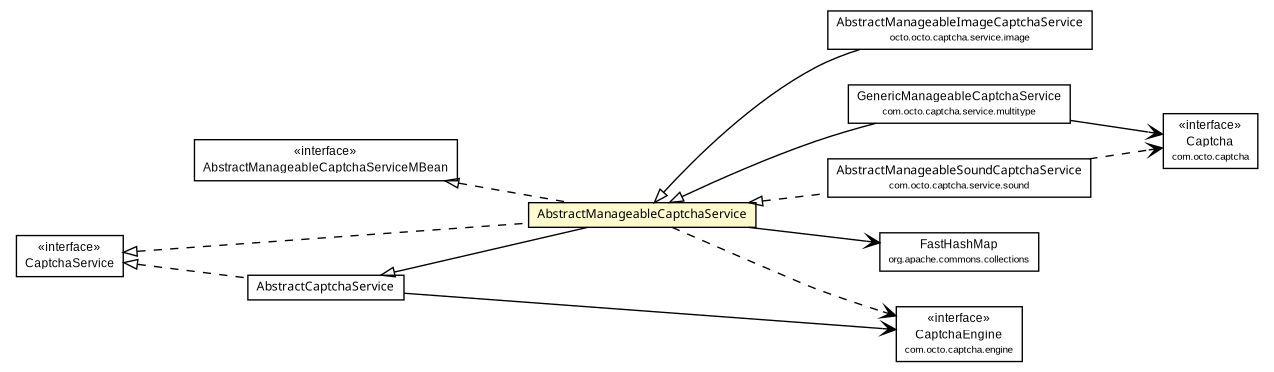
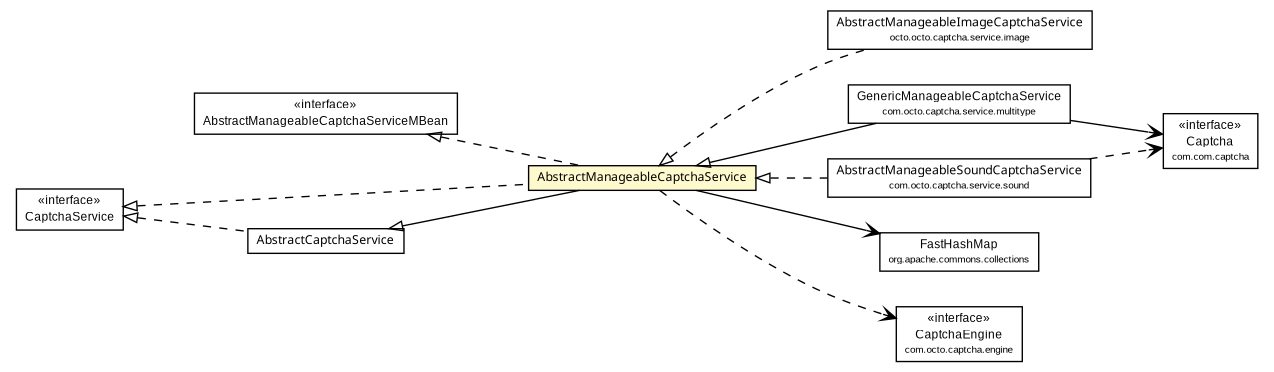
edge "AbstractManageableImageCaptchaService" -> "AbstractManageableCaptchaService": style solid -> dashed
node "Captcha": text "com.octo.captcha" -> "com.com.captcha"
edge "AbstractCaptchaService" -> "CaptchaEngine": removed
